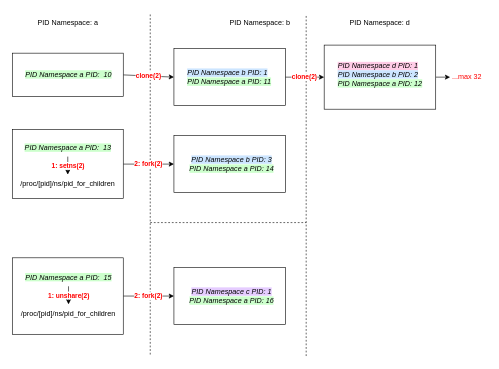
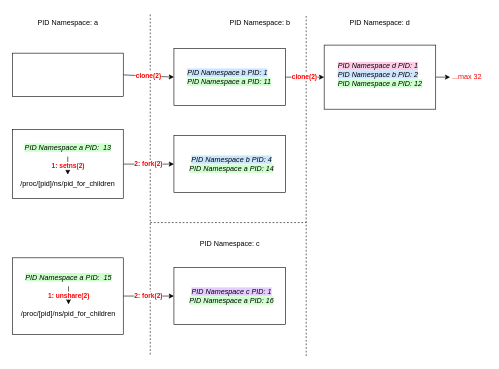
node "PID Namespace a PID: 10": removed
node "PID Namespace b PID: 3 PID Namespace a PID: 14": label "PID Namespace b PID: 3 PID Namespace a PID: 14" -> "PID Namespace b PID: 4 PID Namespace a PID: 14"
node "PID Namespace: c": added
